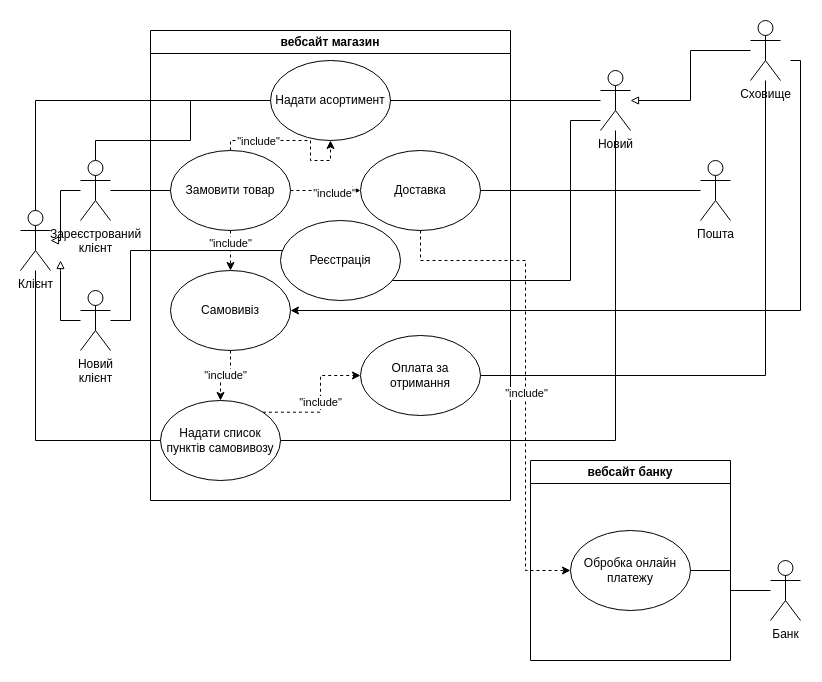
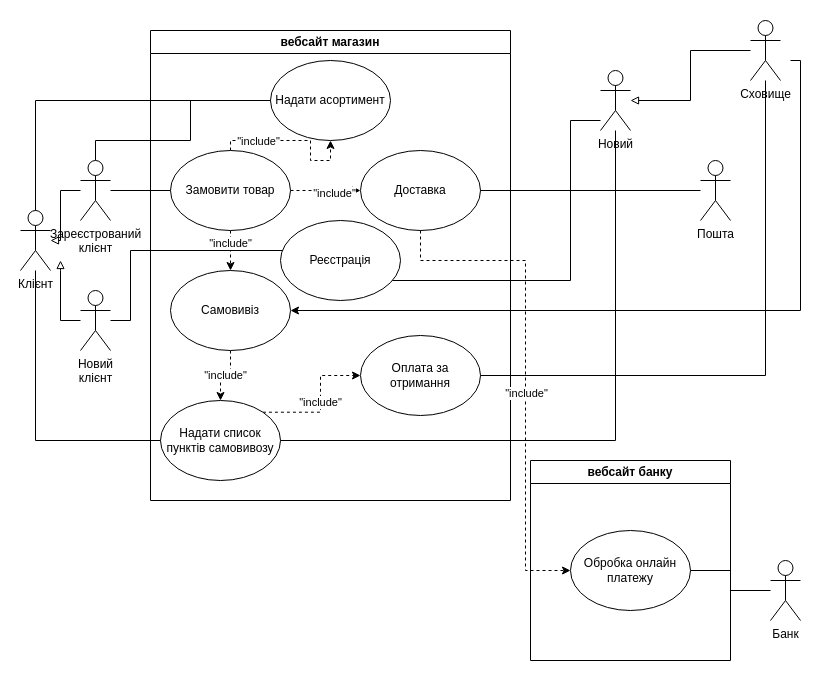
edge "Надати асортимент" -- "Новий": removed
